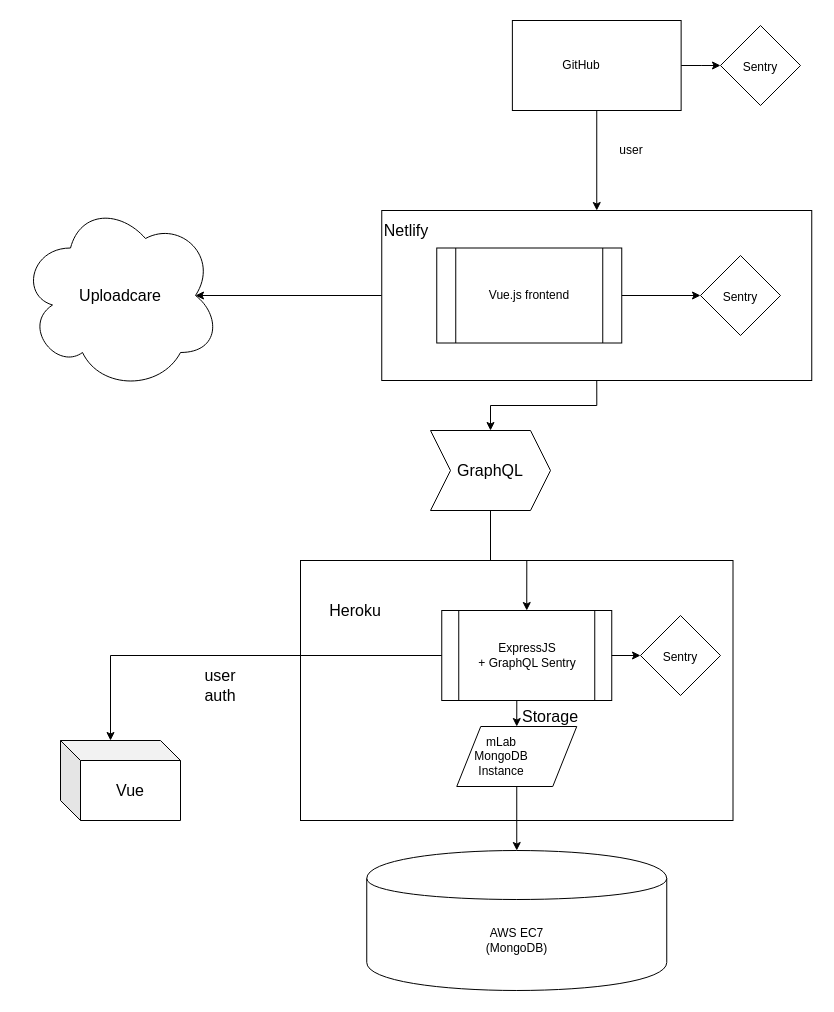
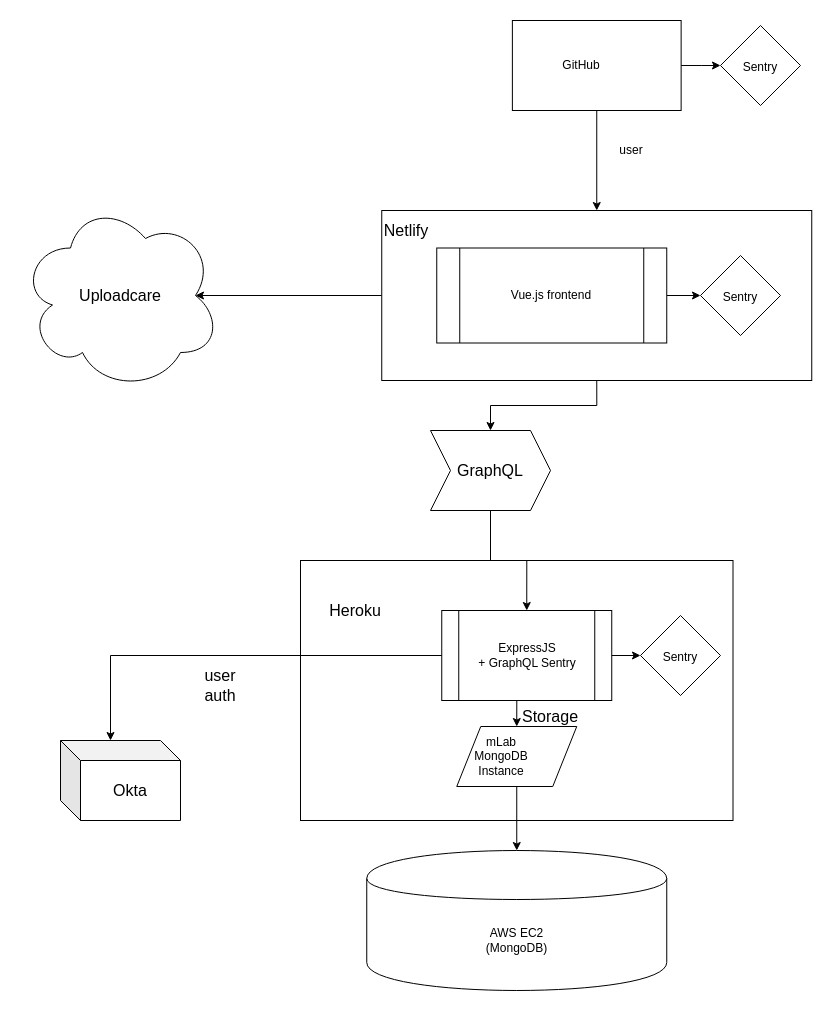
node "Vue.js frontend": size 185x95 -> 230x95
node "Vue": label "Vue" -> "Okta"
node "AWS EC7 (MongoDB)": label "AWS EC7 (MongoDB)" -> "AWS EC2 (MongoDB)"
